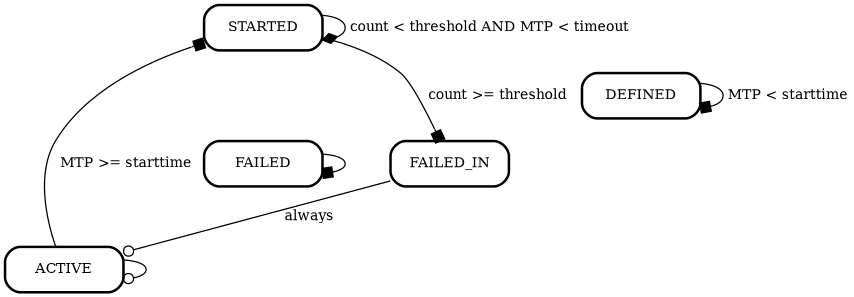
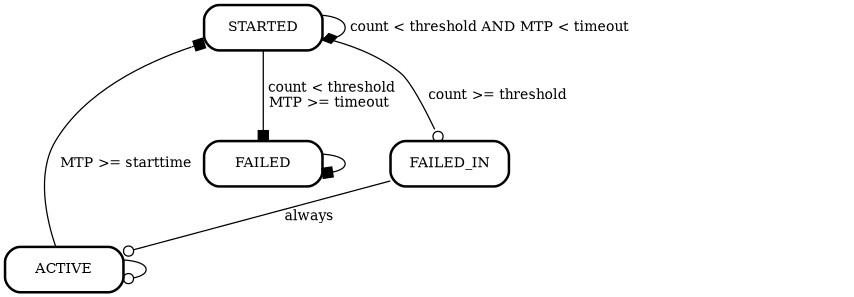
edge "STARTED" -> "FAILED_IN": arrowhead box -> odot
edge "STARTED" -> "FAILED": added, label "count < threshold MTP >= timeout"
node "DEFINED": removed
